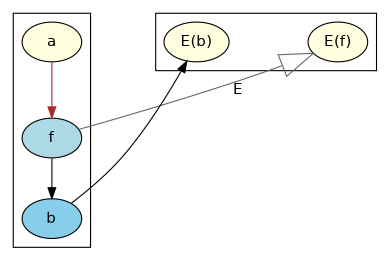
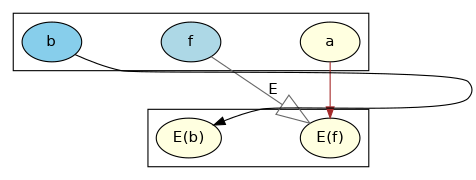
edge "a" -> "f": now "a" -> "E(f)"
edge "f" -> "b": removed
